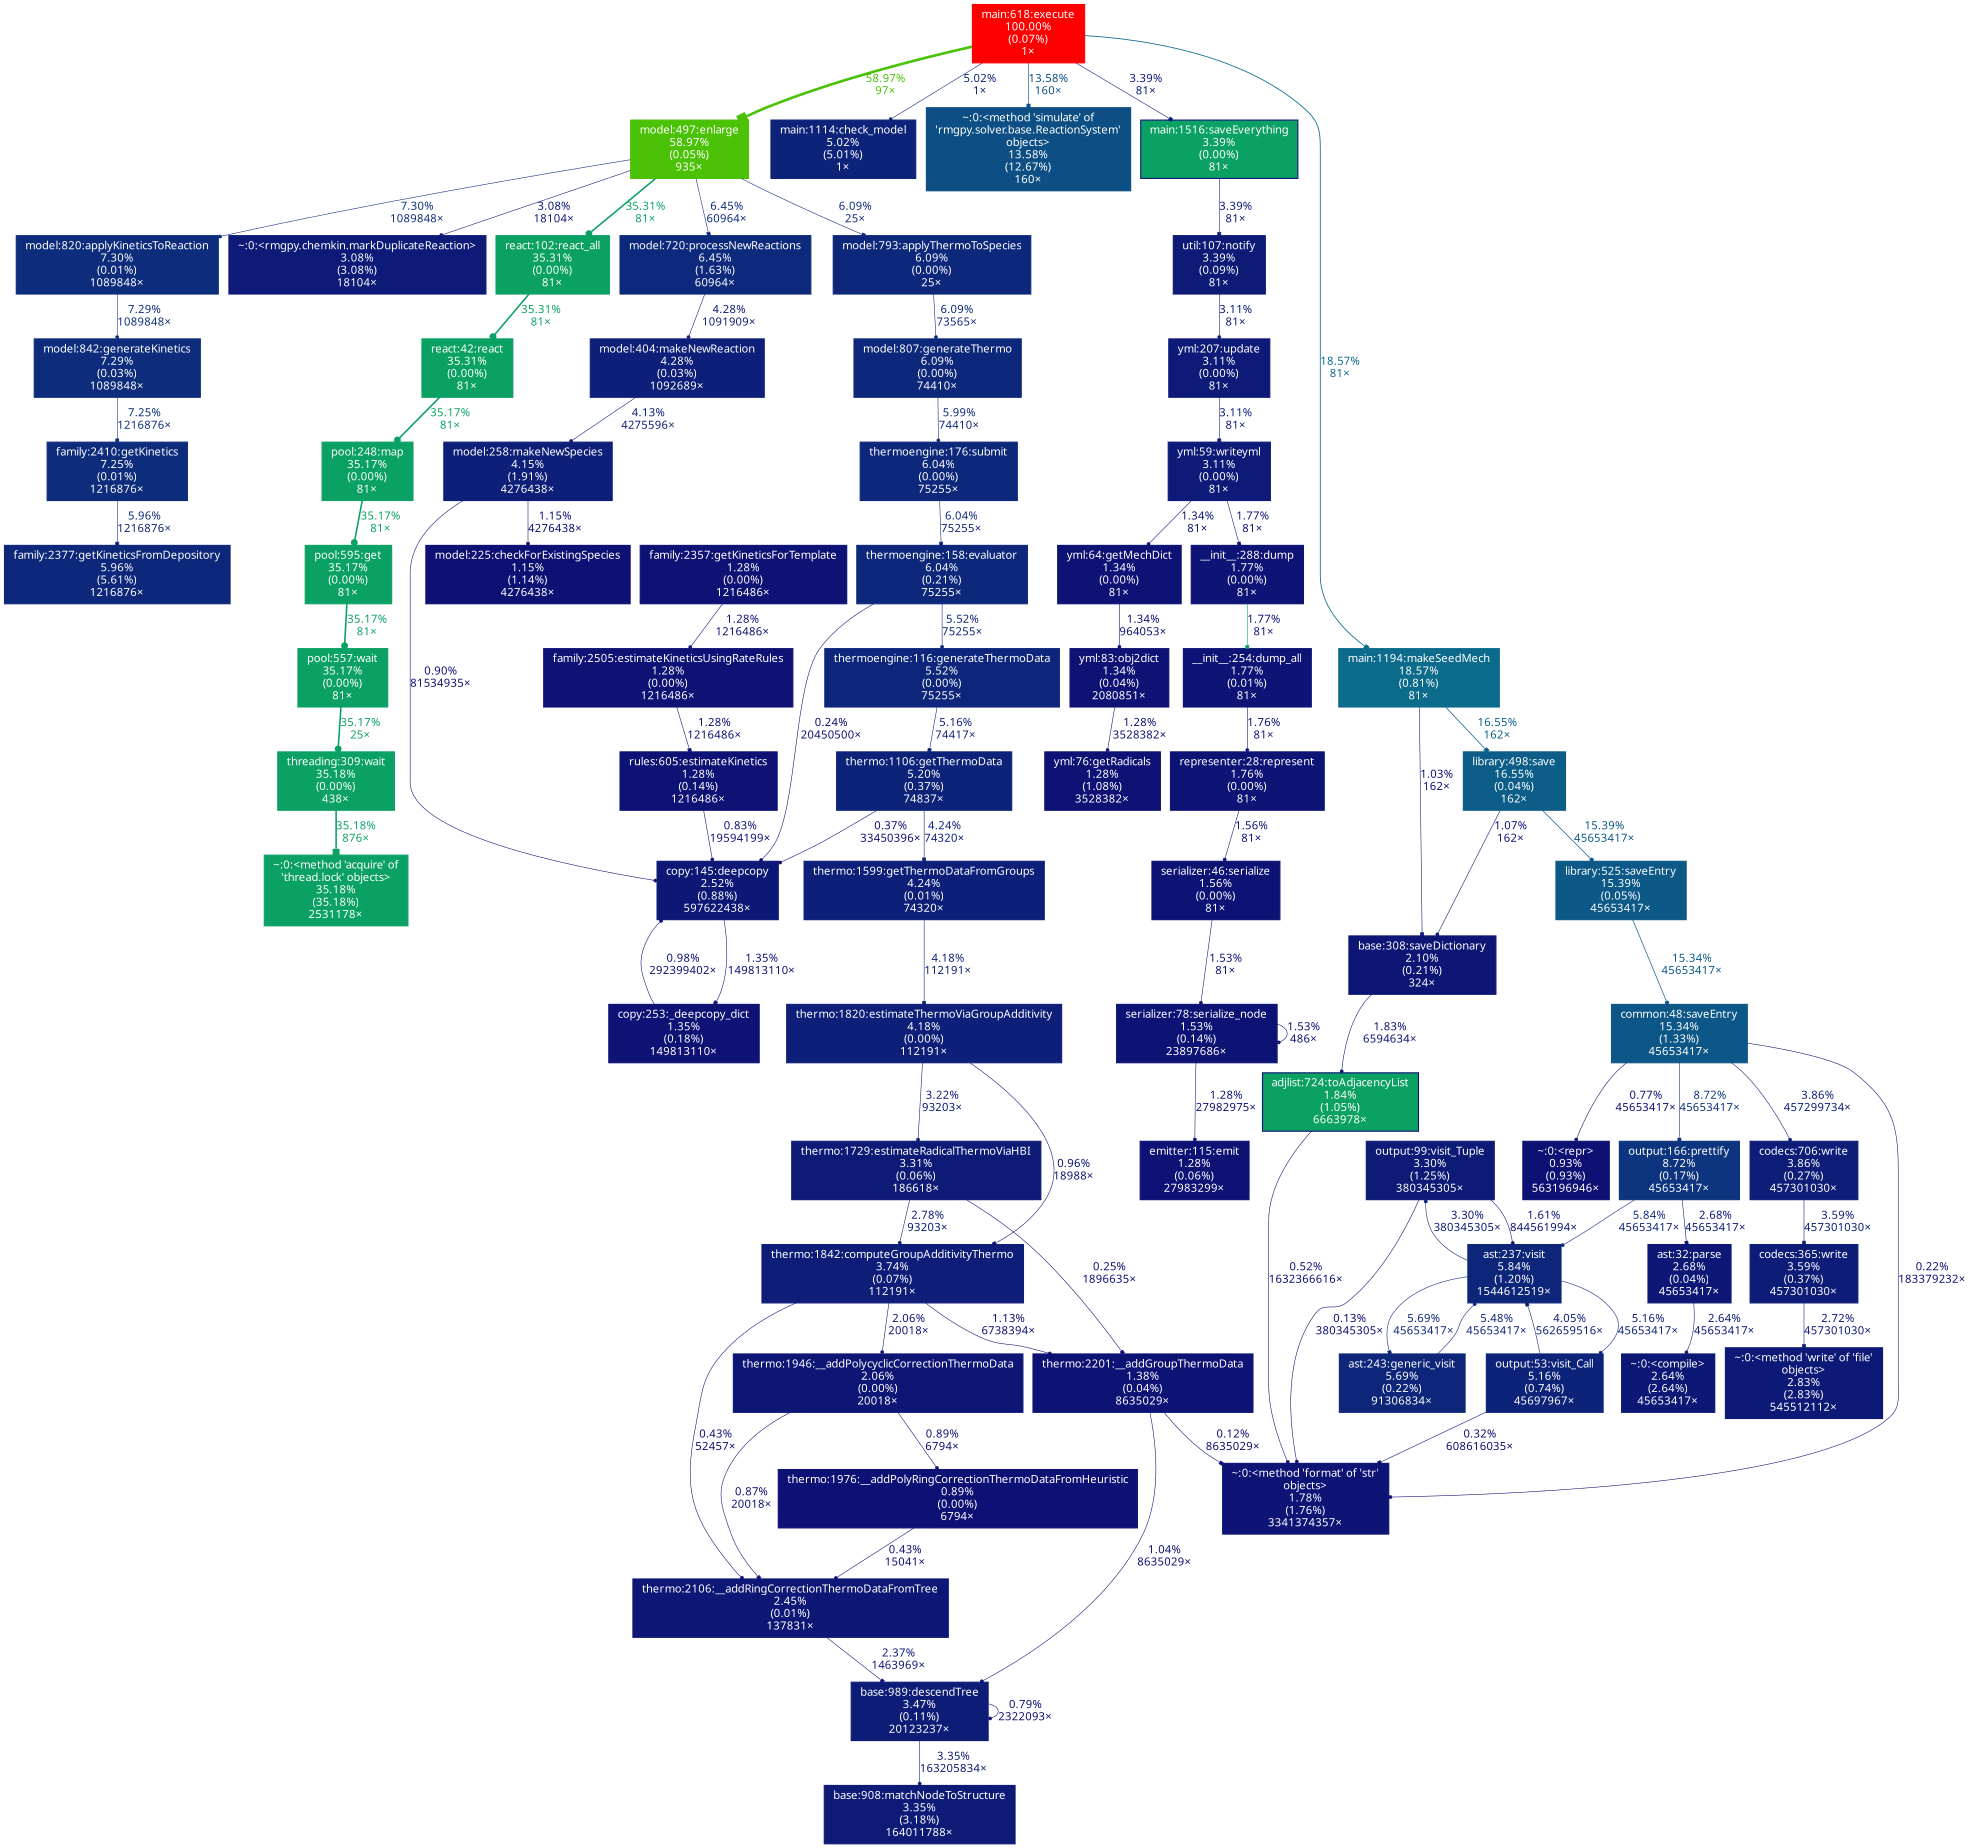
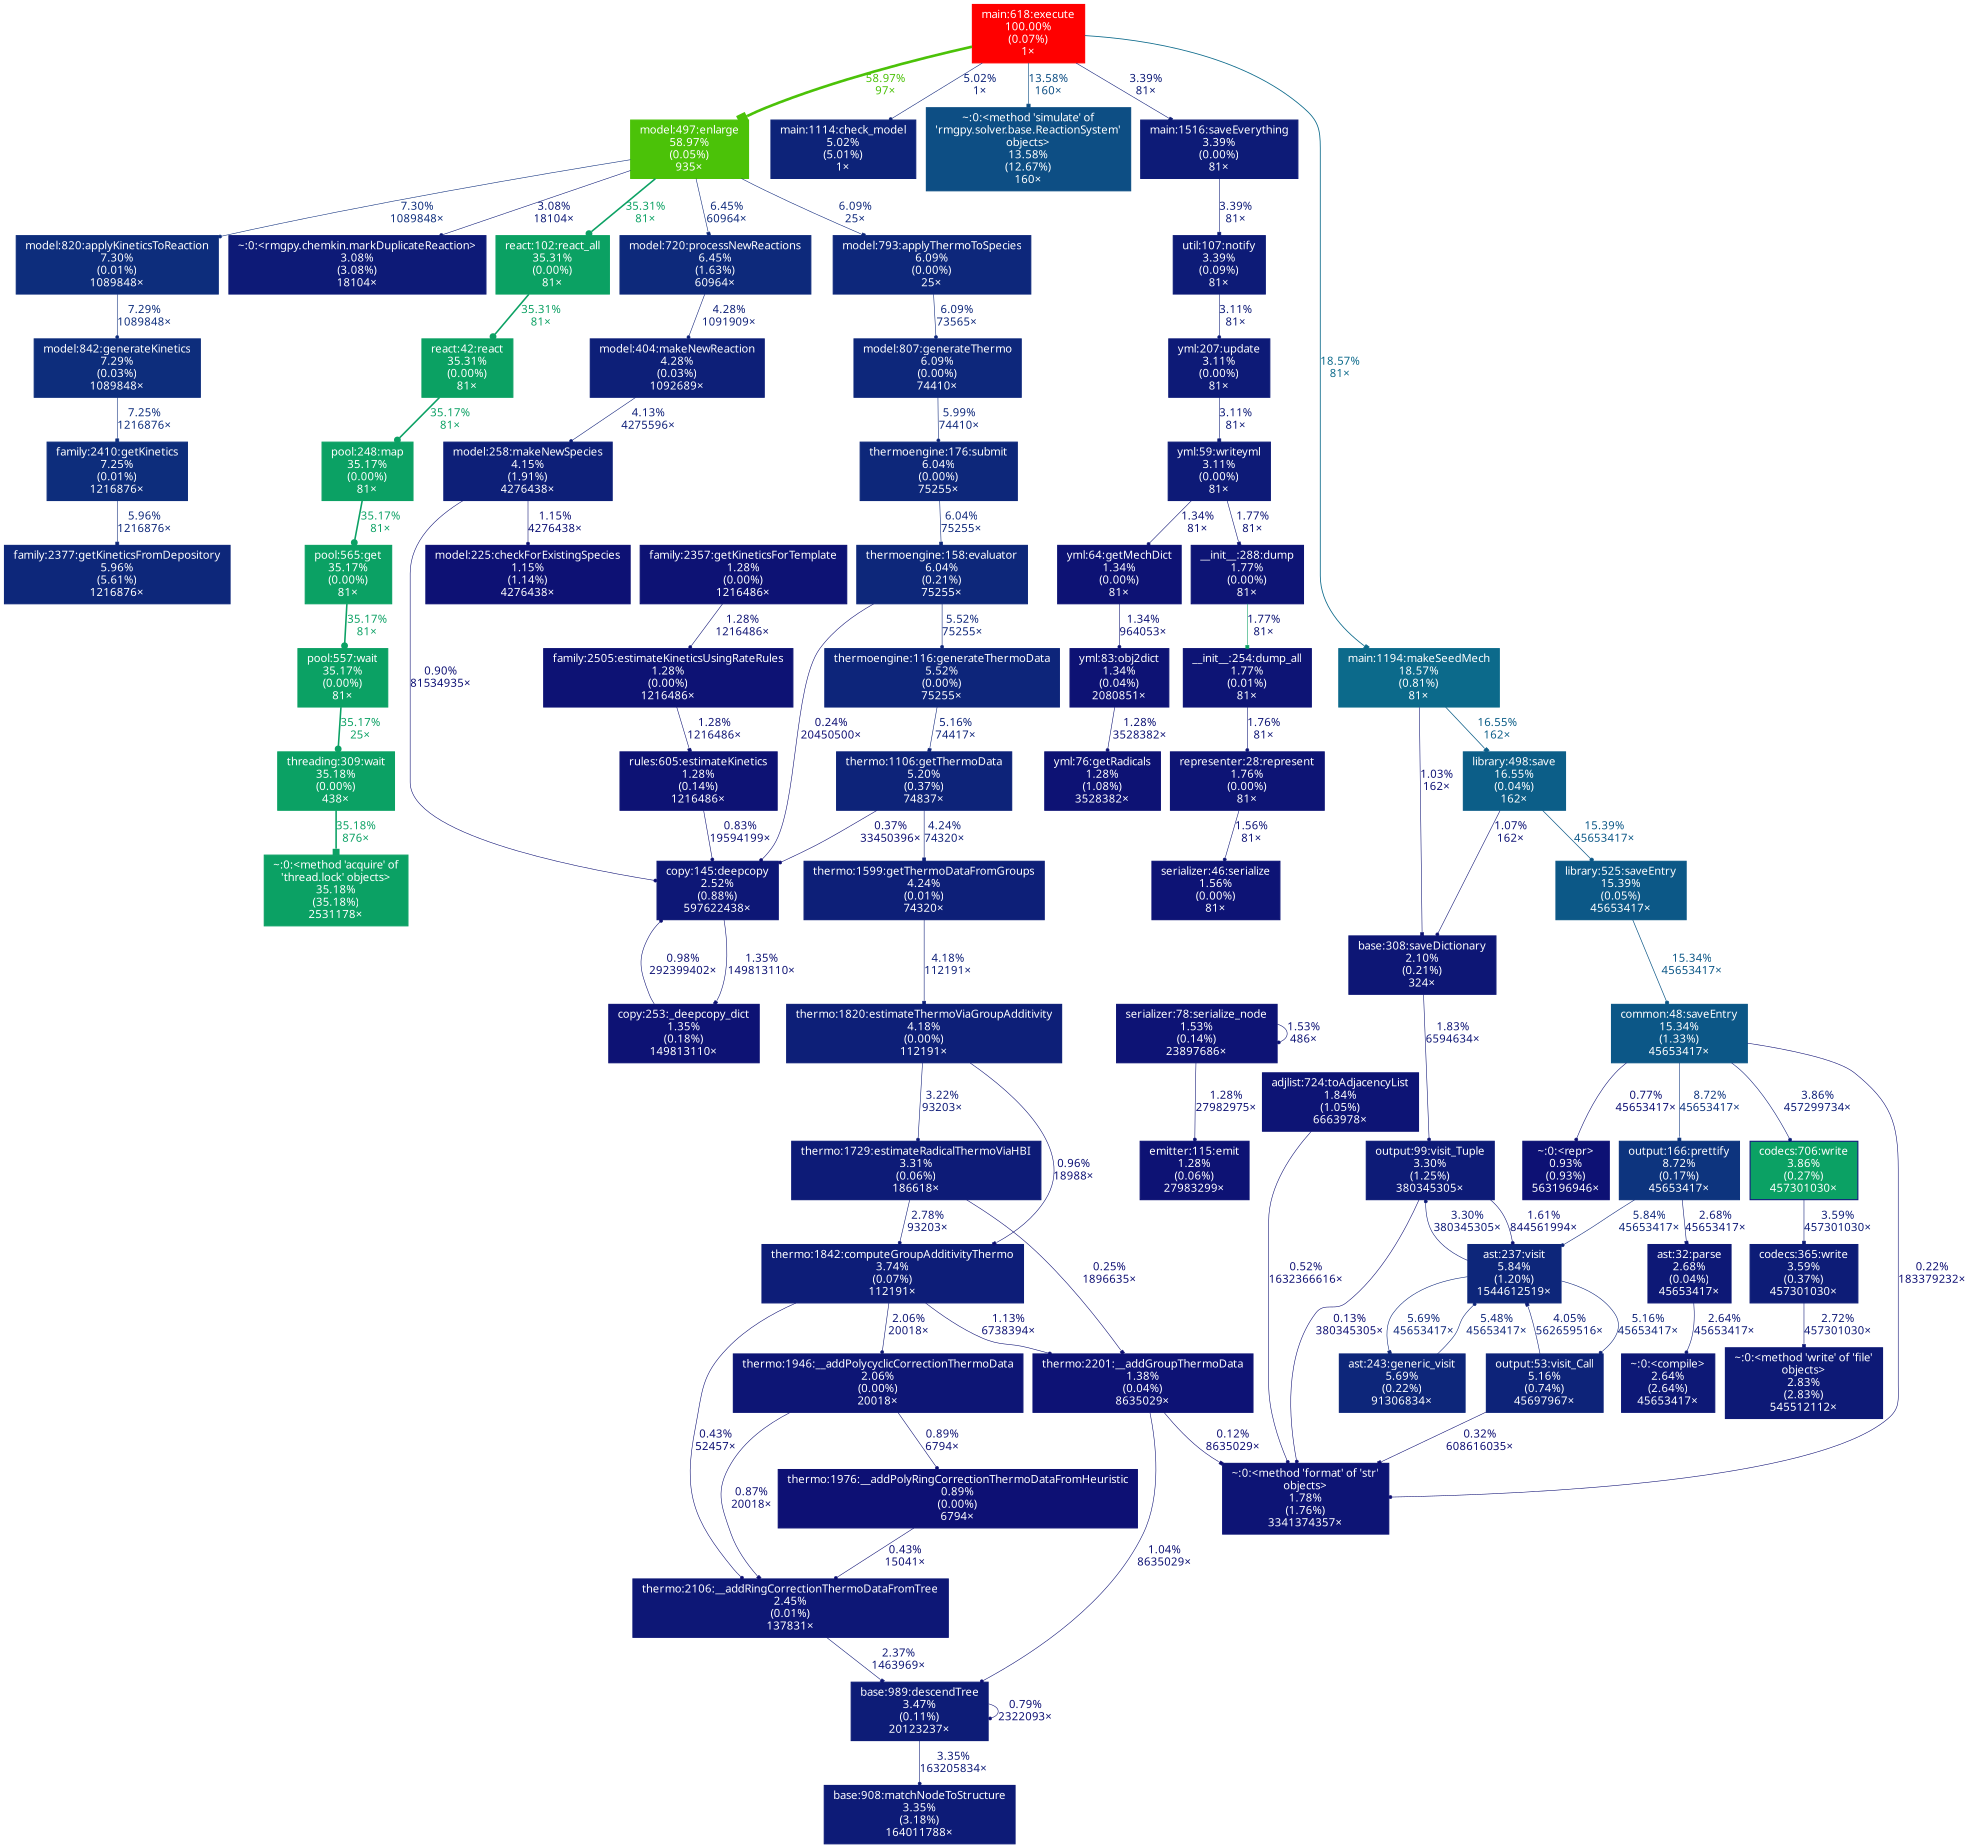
node "main:1516:saveEverything 3.39% (0.00%) 81×": fillcolor #0ba164 -> #0d1b77
node "pool:595:get 35.17% (0.00%) 81×": label "pool:595:get 35.17% (0.00%) 81×" -> "pool:565:get 35.17% (0.00%) 81×"
edge "serializer:46:serialize 1.56% (0.00%) 81×" -> "serializer:78:serialize_node 1.53% (0.14%) 23897686×": removed, label "1.53% 81×"
edge "base:308:saveDictionary 2.10% (0.21%) 324×" -> "adjlist:724:toAdjacencyList 1.84% (1.05%) 6663978×": now "base:308:saveDictionary 2.10% (0.21%) 324×" -> "output:99:visit_Tuple 3.30% (1.25%) 380345305×"
node "adjlist:724:toAdjacencyList 1.84% (1.05%) 6663978×": fillcolor #0ba163 -> #0d1475
node "codecs:706:write 3.86% (0.27%) 457301030×": fillcolor #0d1d78 -> #0ba164
